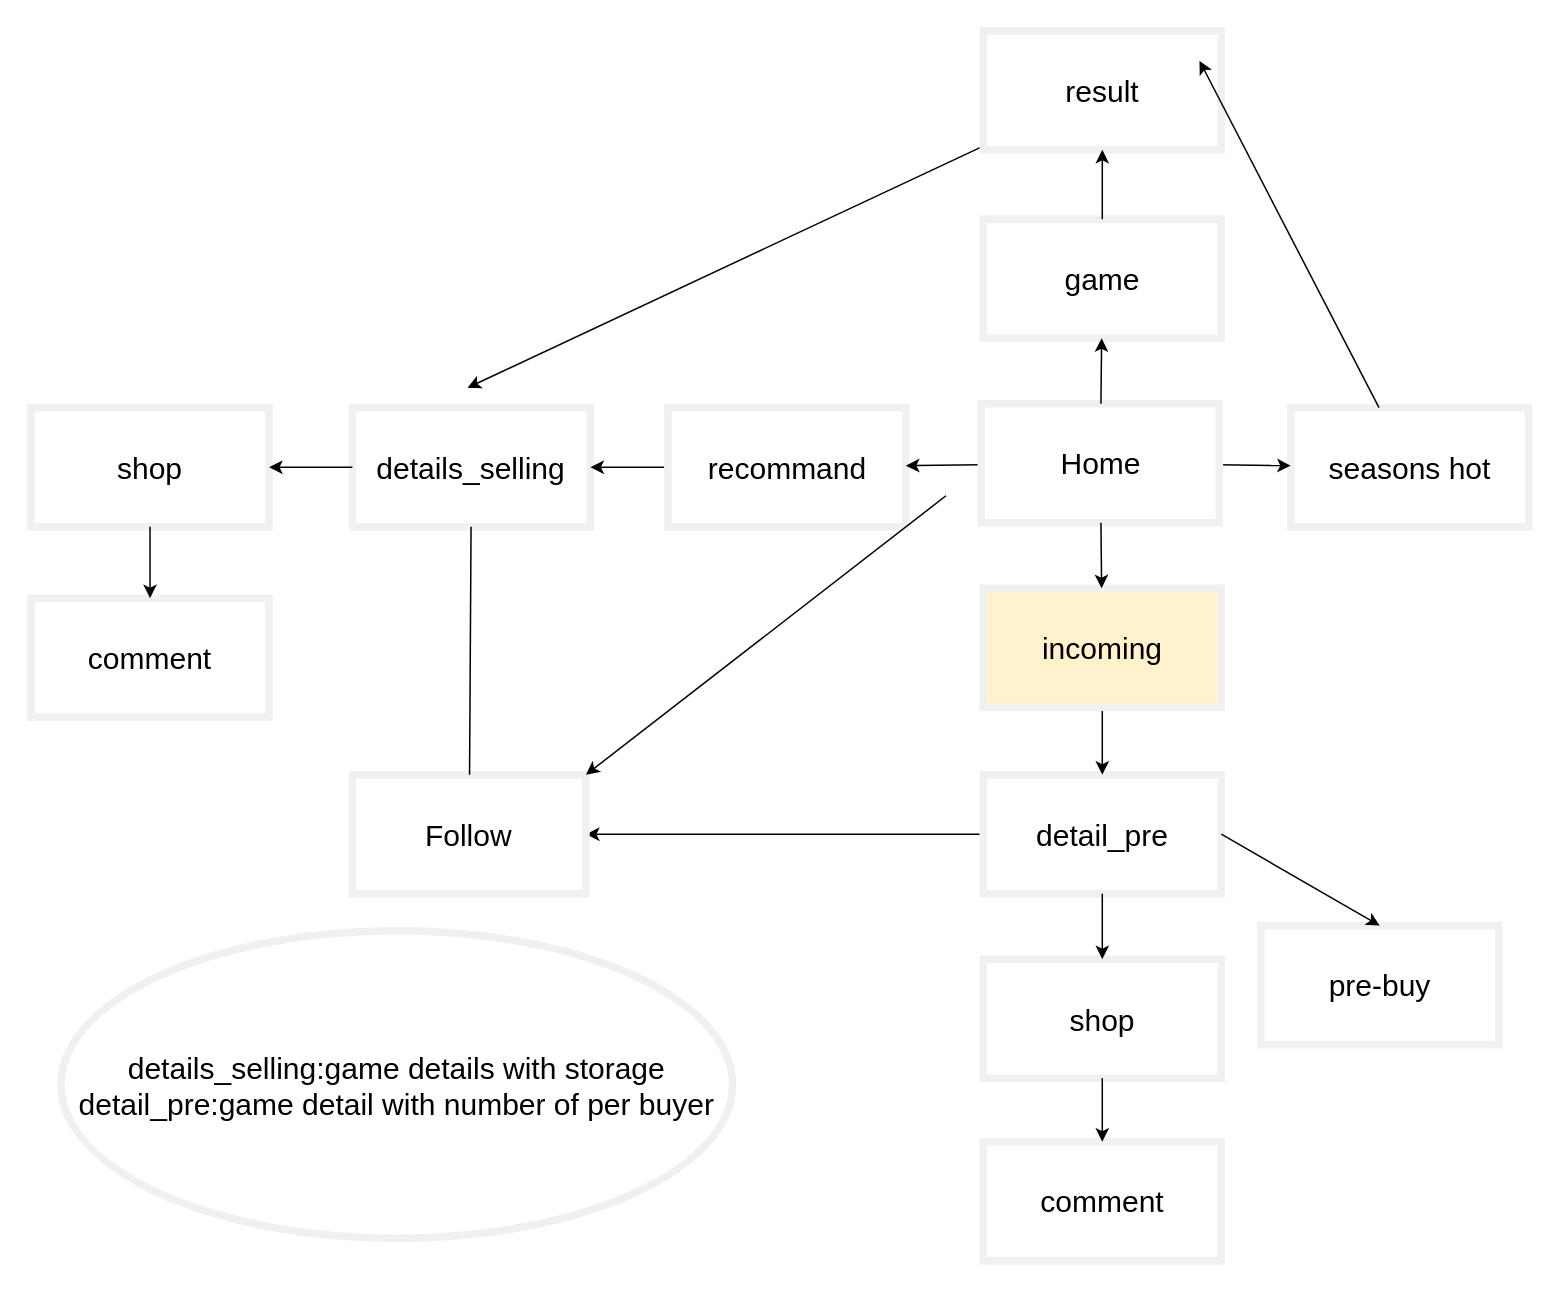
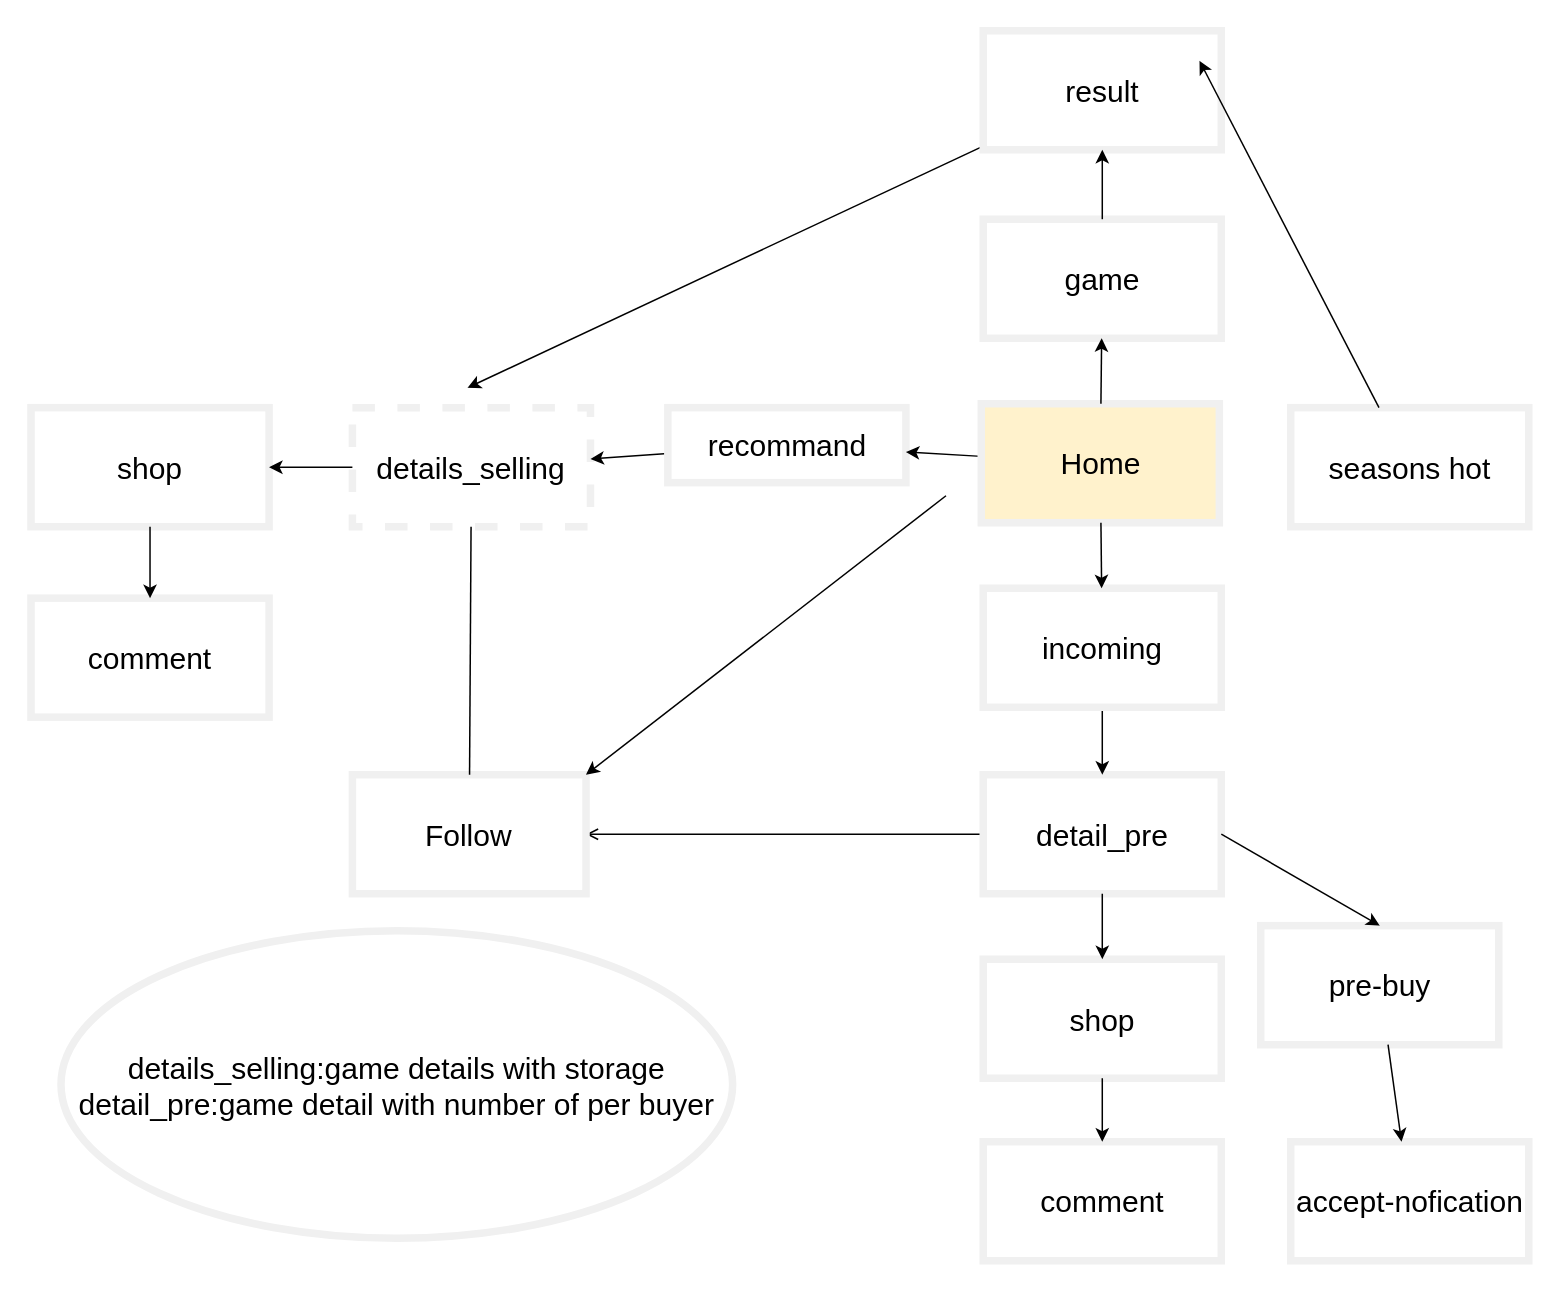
node "Home": fillcolor #ffffff -> #fff2cc
edge "Home" -> "seasons hot": removed
node "details_selling": style solid -> dashed
node "recommand": size 238x119 -> 238x75
node "incoming": fillcolor #fff2cc -> #ffffff
edge "detail_pre" -> "Follow": arrowhead classic -> open
edge "pre-buy" -> "accept-nofication": added
node "accept-nofication": added
